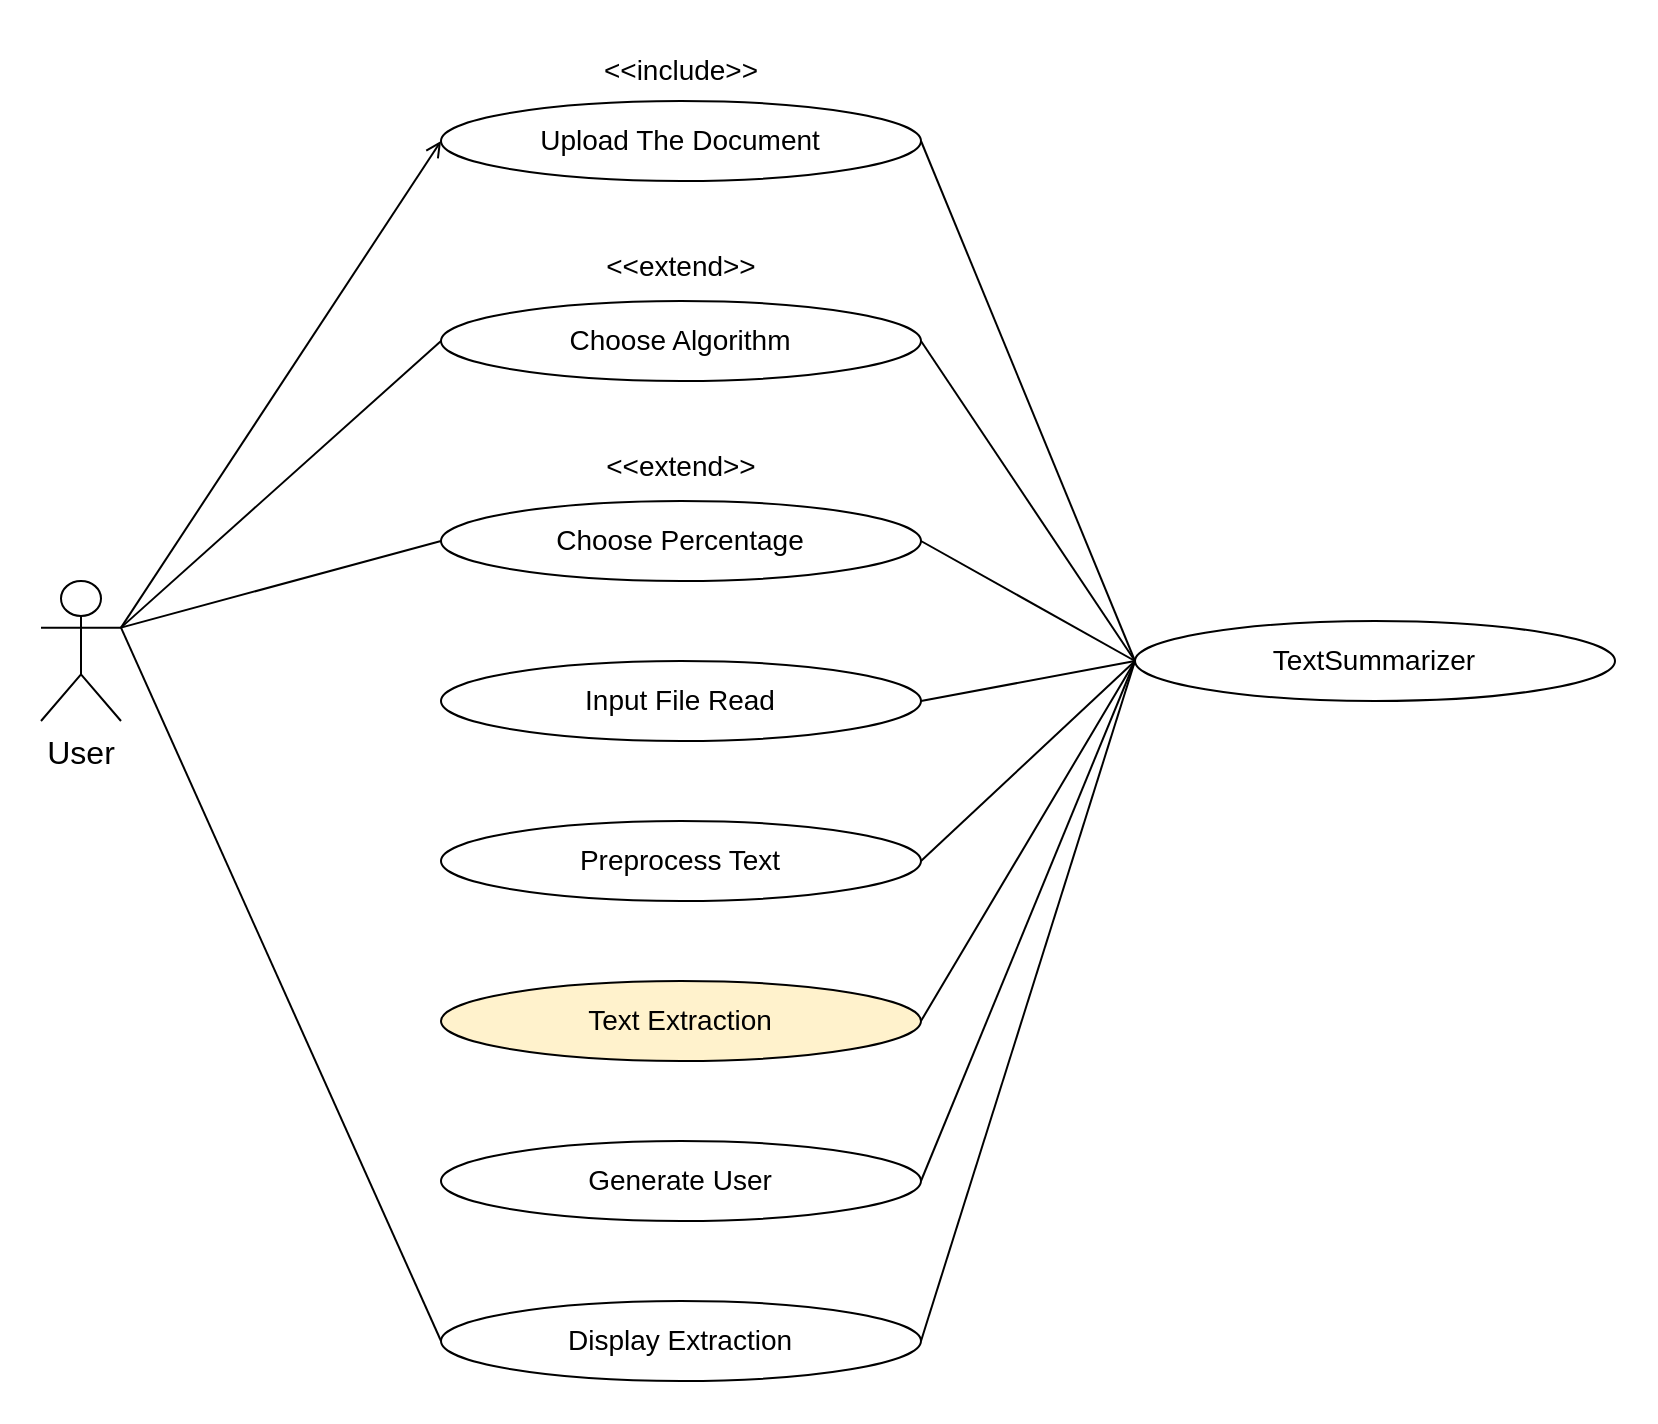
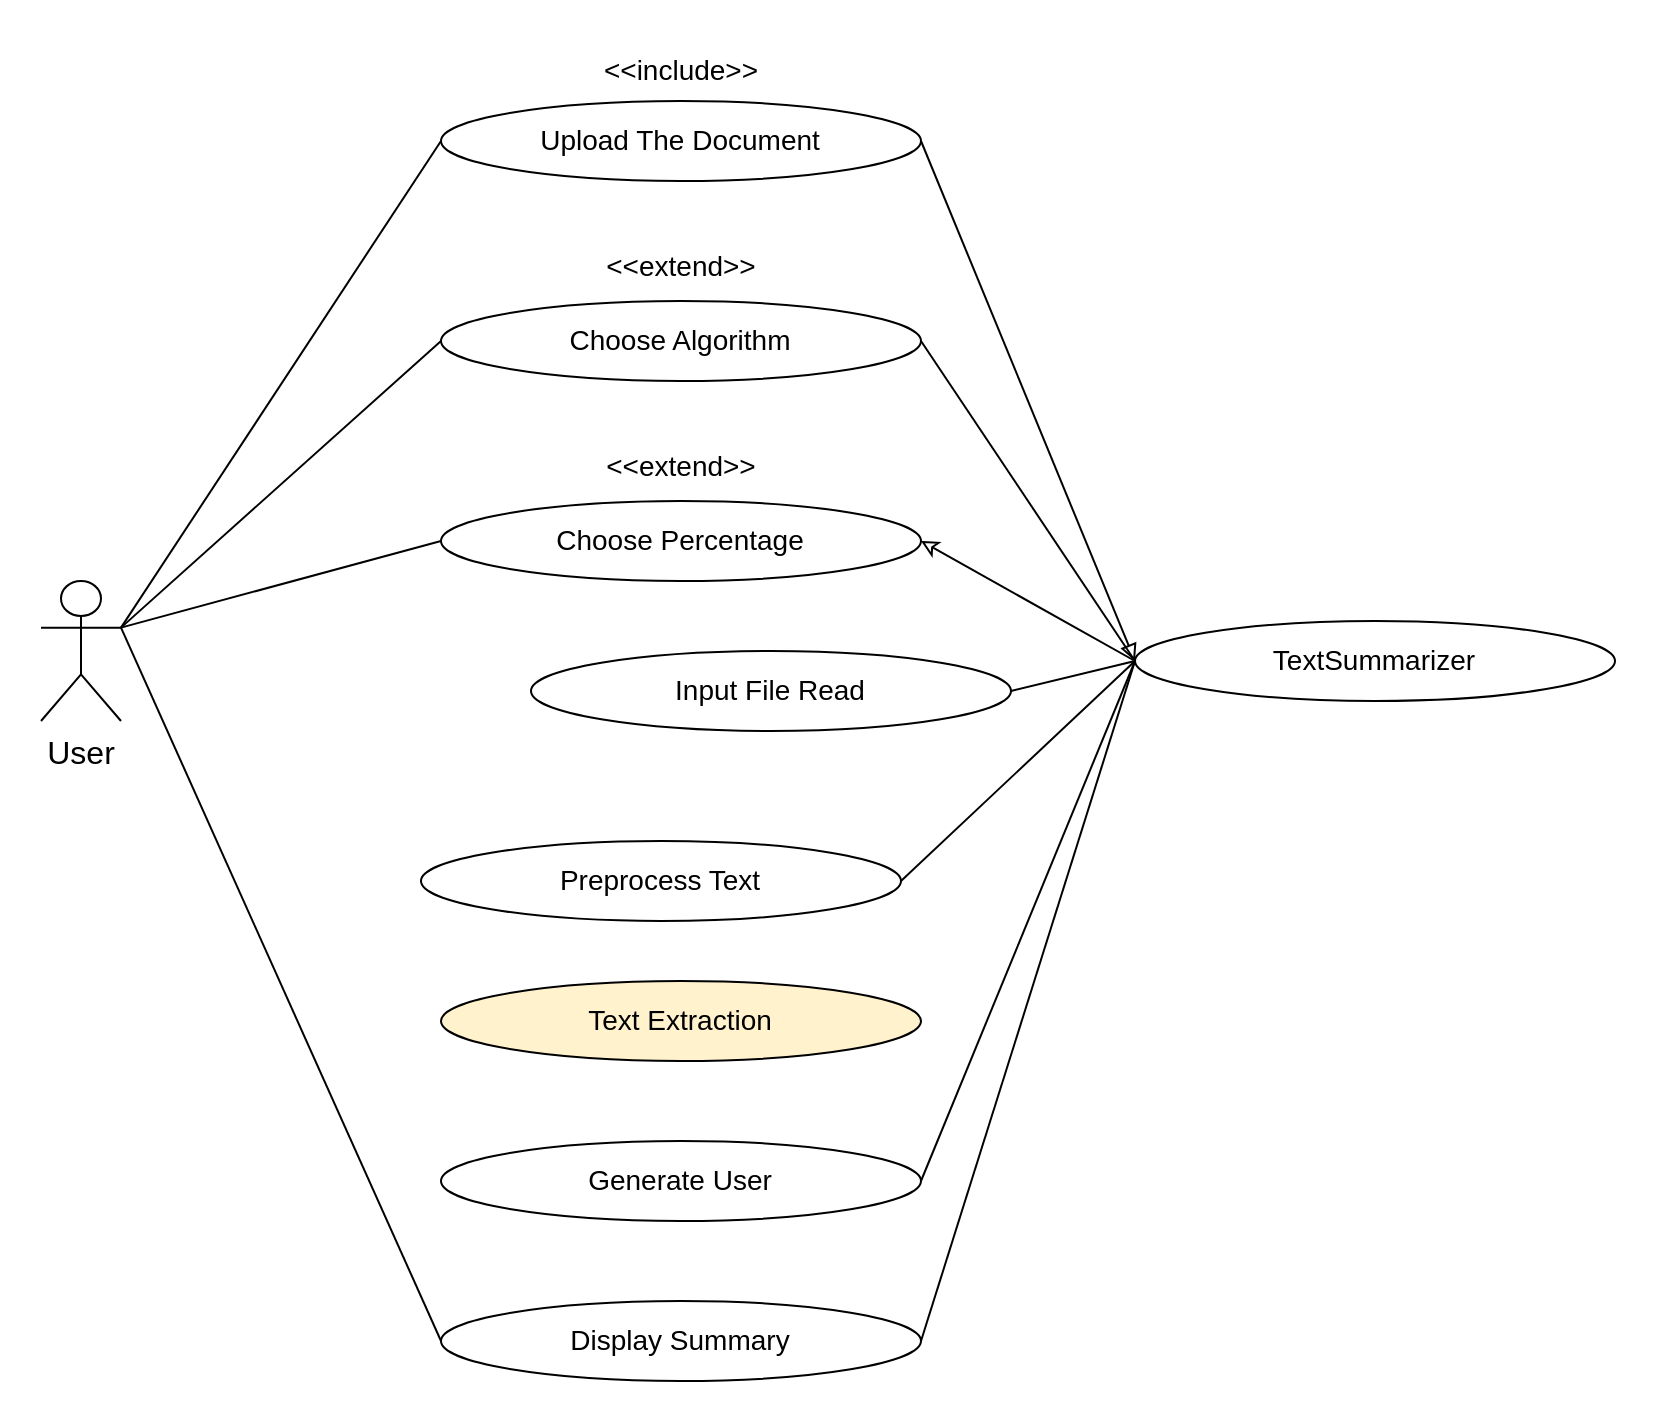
edge "User" -> "Upload The Document": arrowhead open -> none
edge "Choose Percentage" -- "TextSummarizer": arrowhead none -> classic
edge "Upload The Document" -- "TextSummarizer": arrowhead none -> block
node "Input File Read": moved (681, 701) -> (771, 691)
edge "TextSummarizer" -- "Text Extraction": removed
node "Preprocess Text": moved (681, 861) -> (661, 881)
node "Display Extraction": label "Display Extraction" -> "Display Summary"
